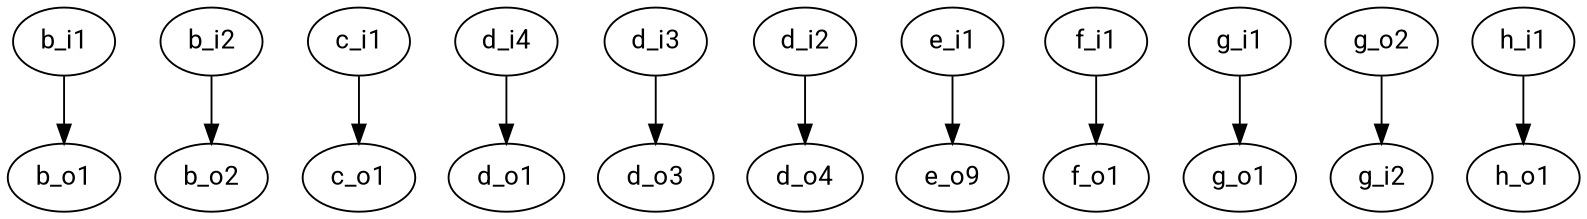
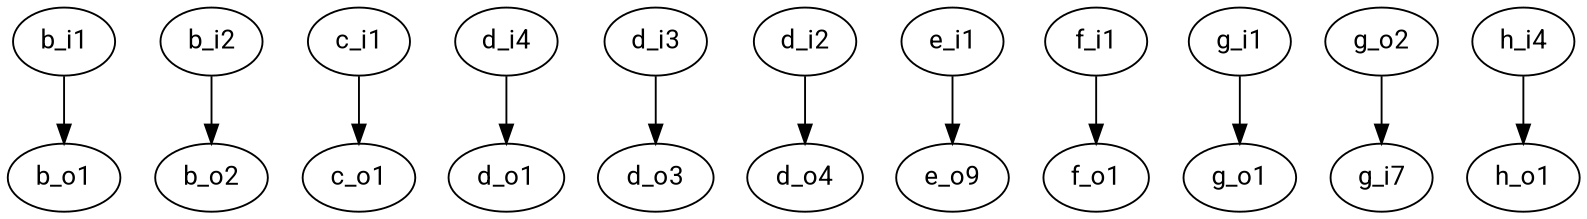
node "h_i1": label "h_i1" -> "h_i4"
node "g_i2": label "g_i2" -> "g_i7"
